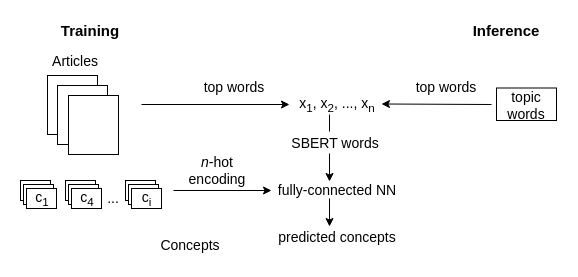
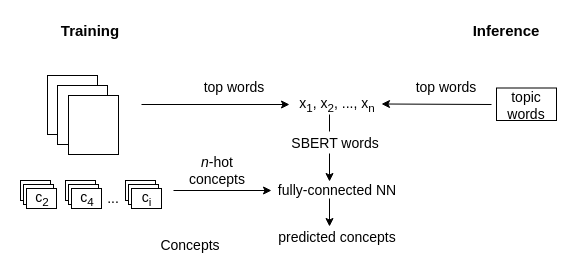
node "Articles": removed
node "n-hot encoding": label "n-hot encoding" -> "n-hot concepts"
node "c1": label "c1" -> "c2"
